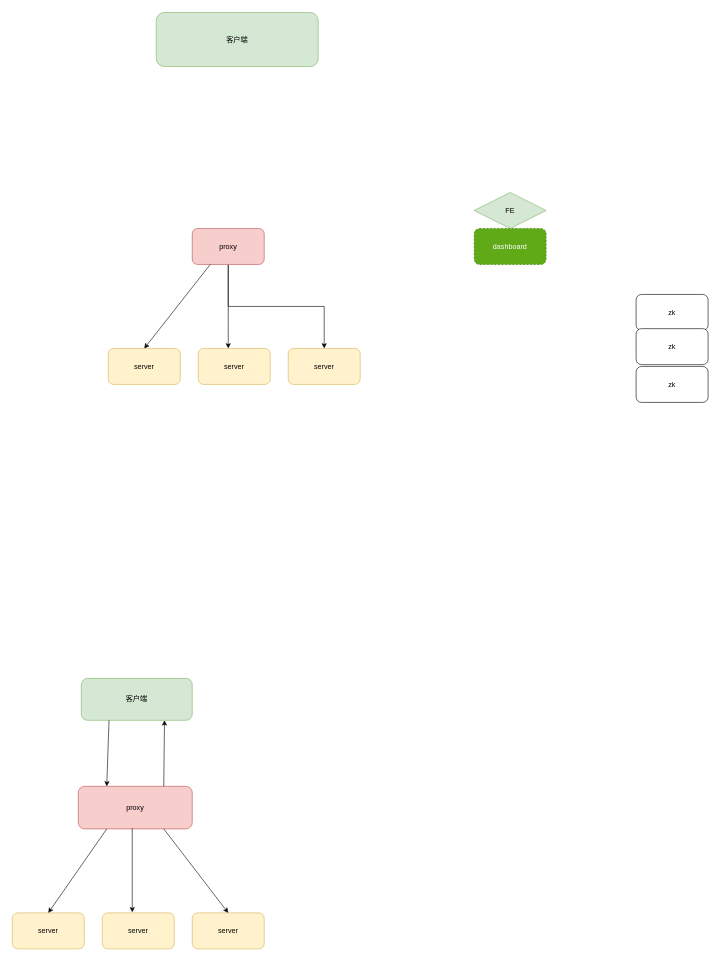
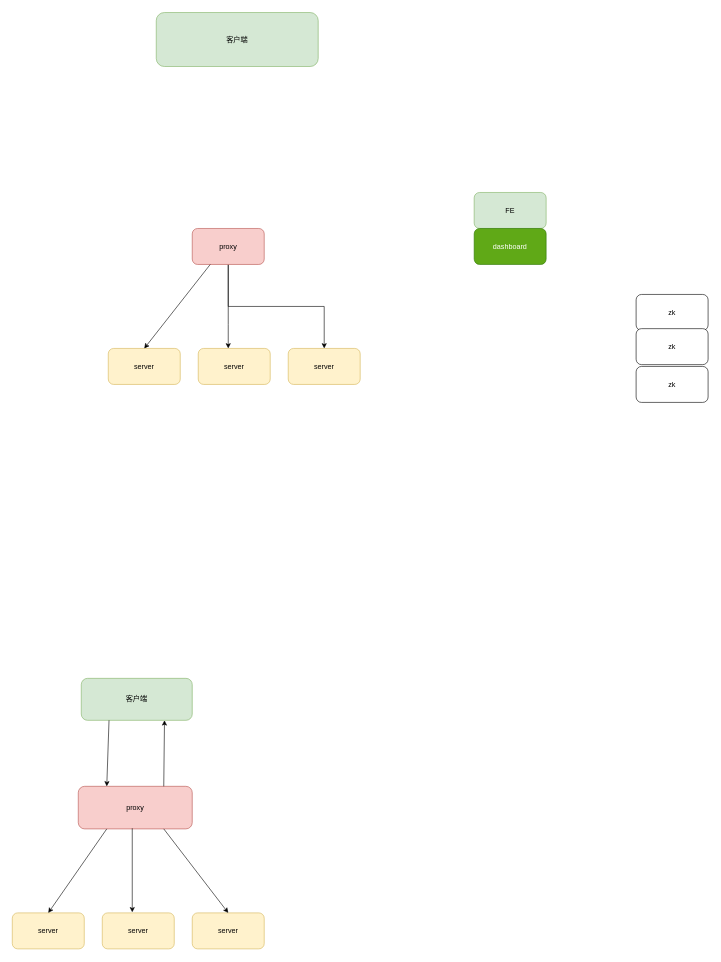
node "FE": shape diamond -> rounded rectangle
node "dashboard": style dashed -> solid
